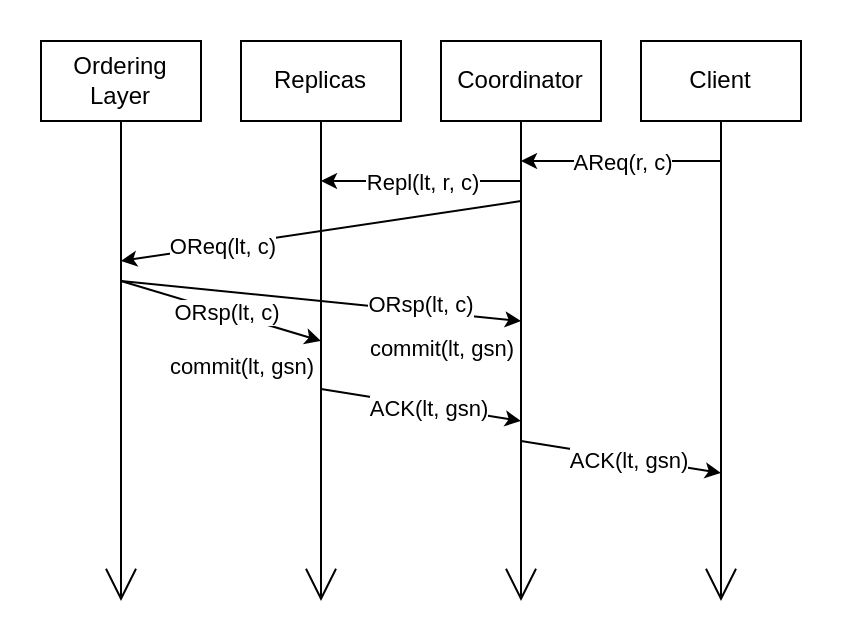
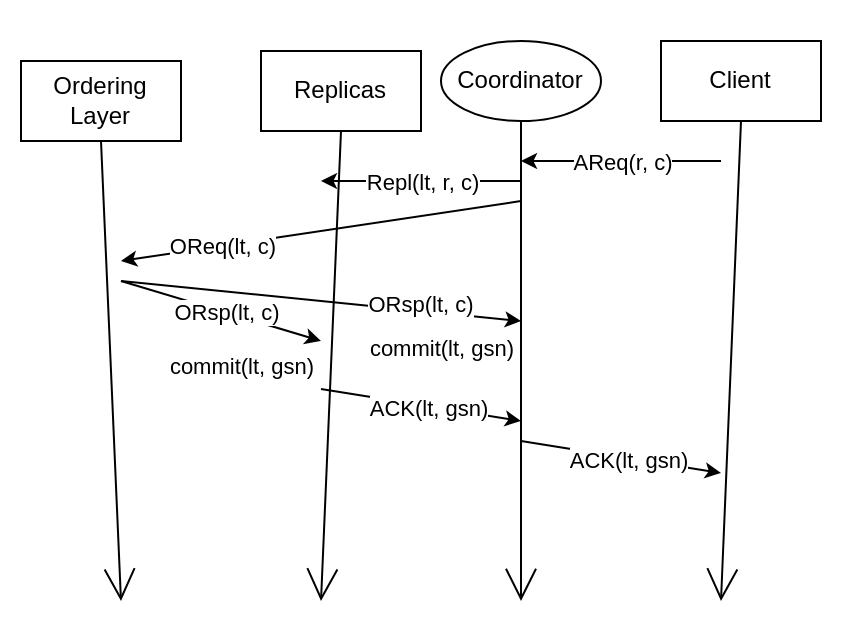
node "Ordering Layer": moved (121, 81) -> (101, 101)
node "Replicas": moved (321, 81) -> (341, 91)
node "Coordinator": shape rectangle -> ellipse
node "Client": moved (721, 81) -> (741, 81)
